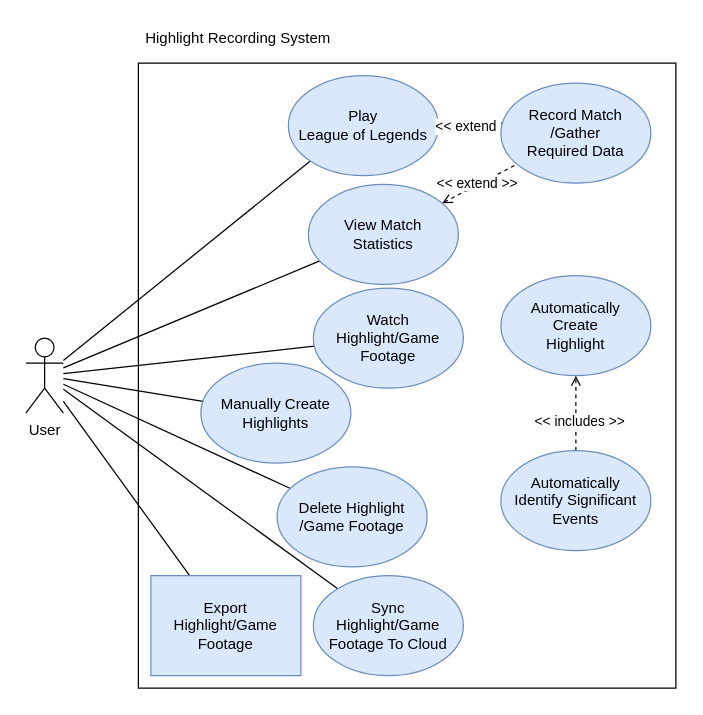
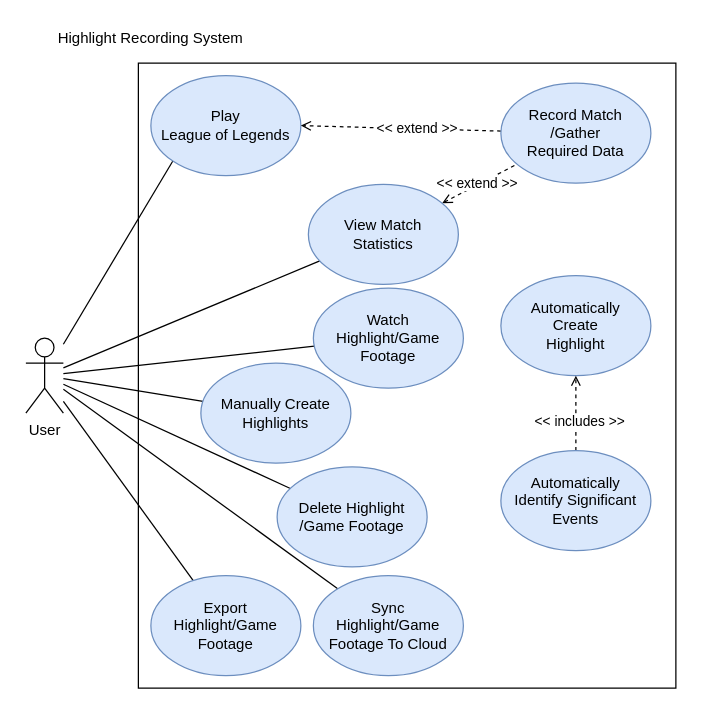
node "Highlight Recording System": moved (238, 38) -> (151, 38)
node "Play League of Legends": moved (363, 126) -> (226, 126)
node "Export Highlight/Game Footage": shape rectangle -> ellipse
